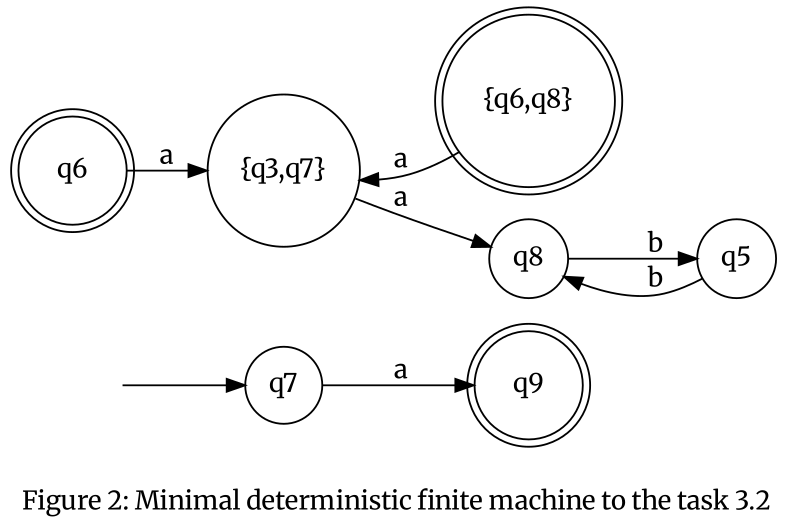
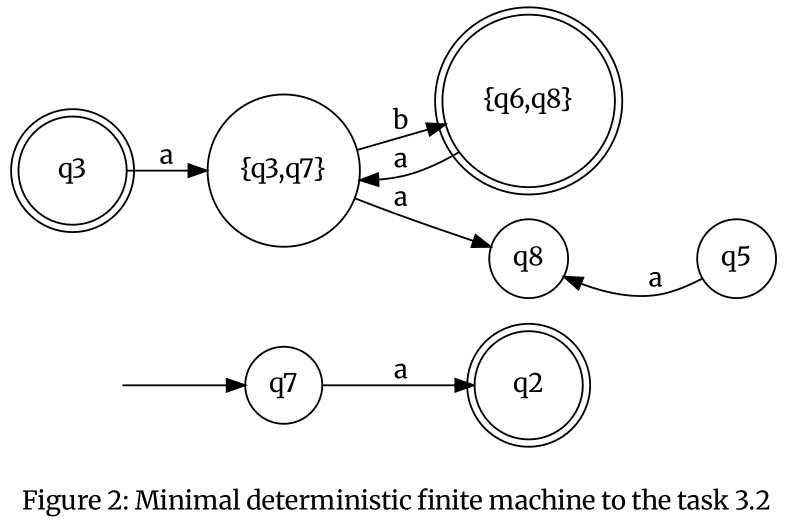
edge "{q3,q7}" -> "{q6,q8}": added, label "b"
node "q6": label "q6" -> "q3"
edge "q8" -> "q5": removed, label "b"
edge "q5" -> "q8": label "b" -> "a"
node "q9": label "q9" -> "q2"
